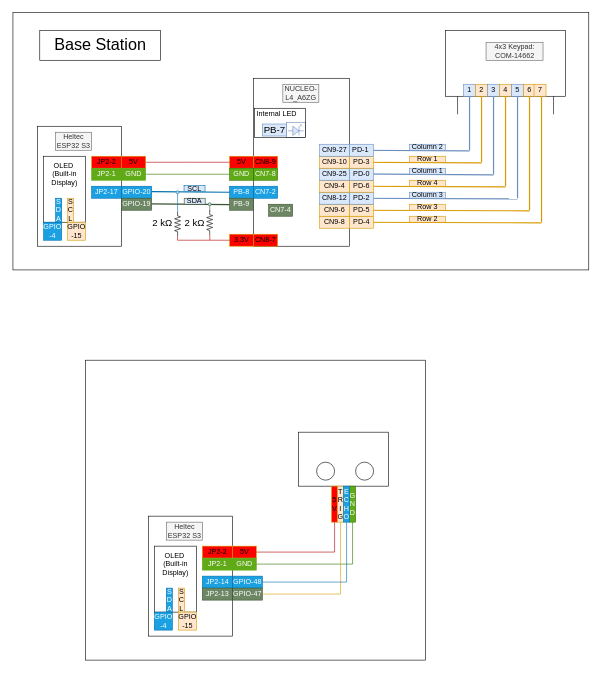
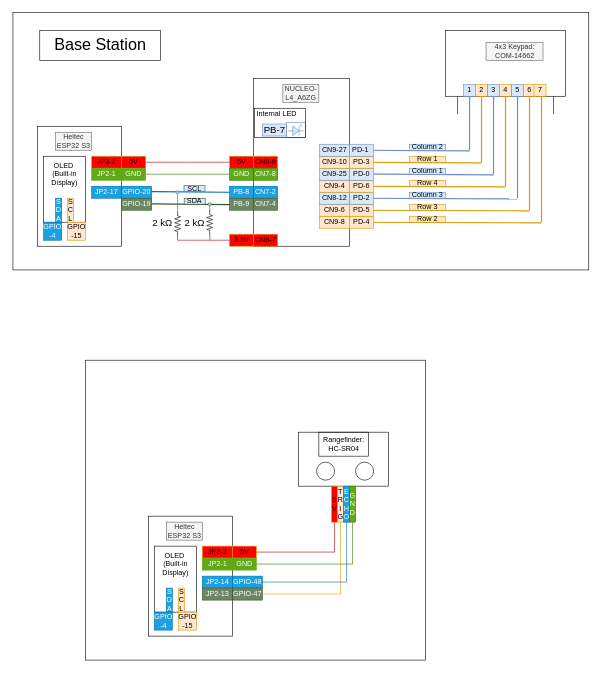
node "CN7-4": moved (281, 210) -> (266, 204)
node "Rangefinder: HC-SR04": added
